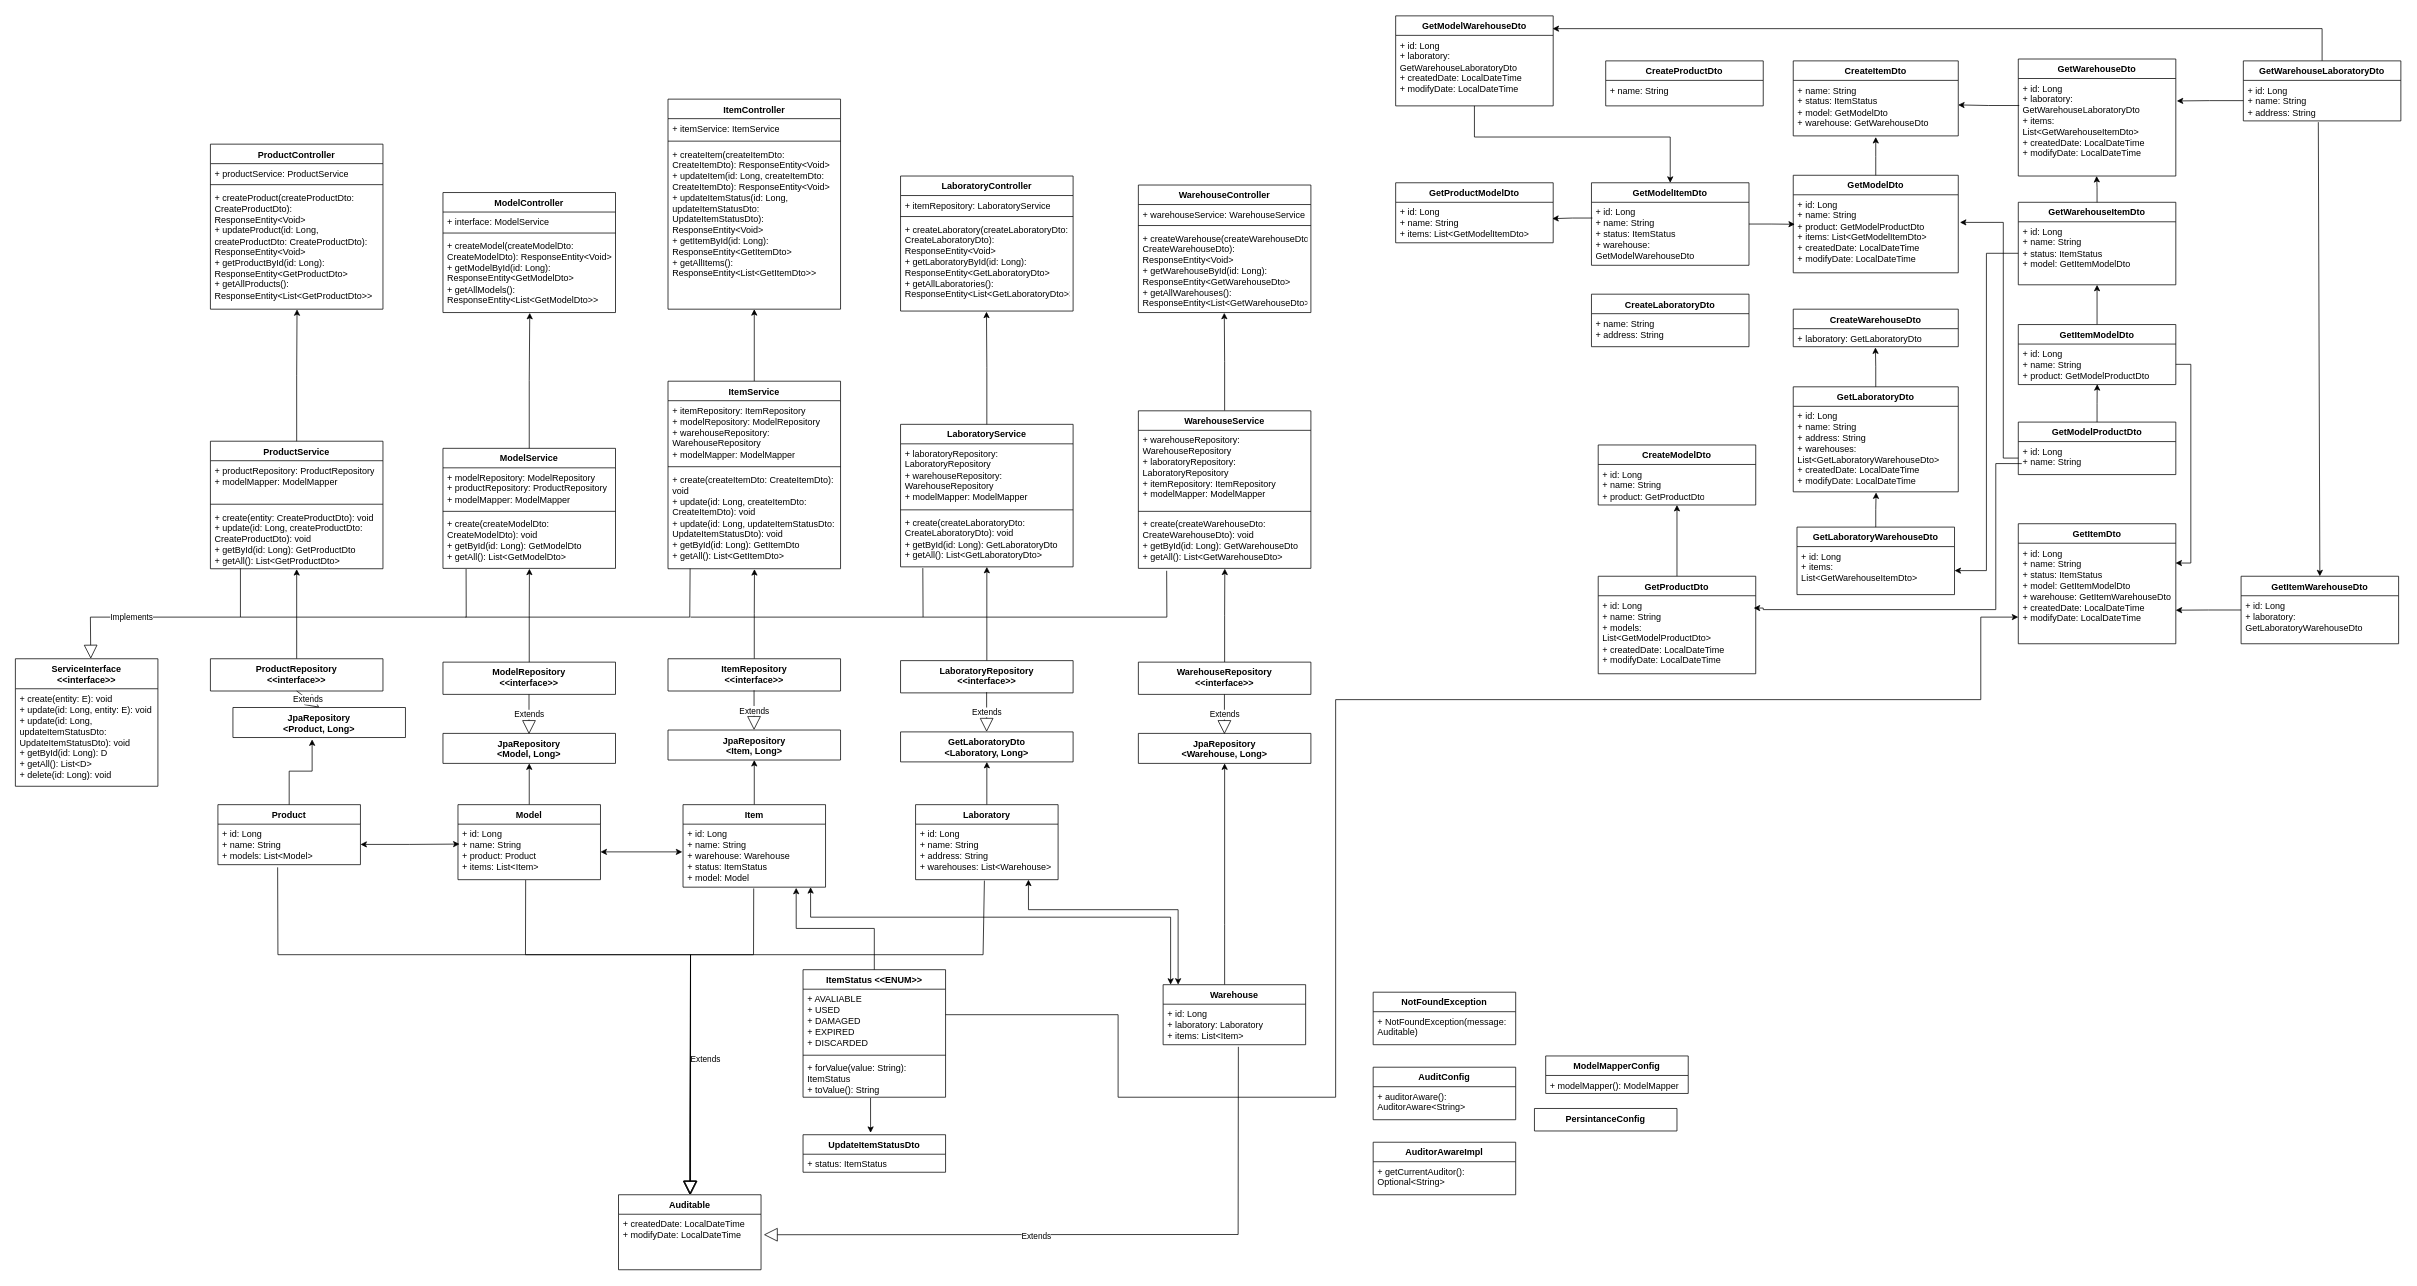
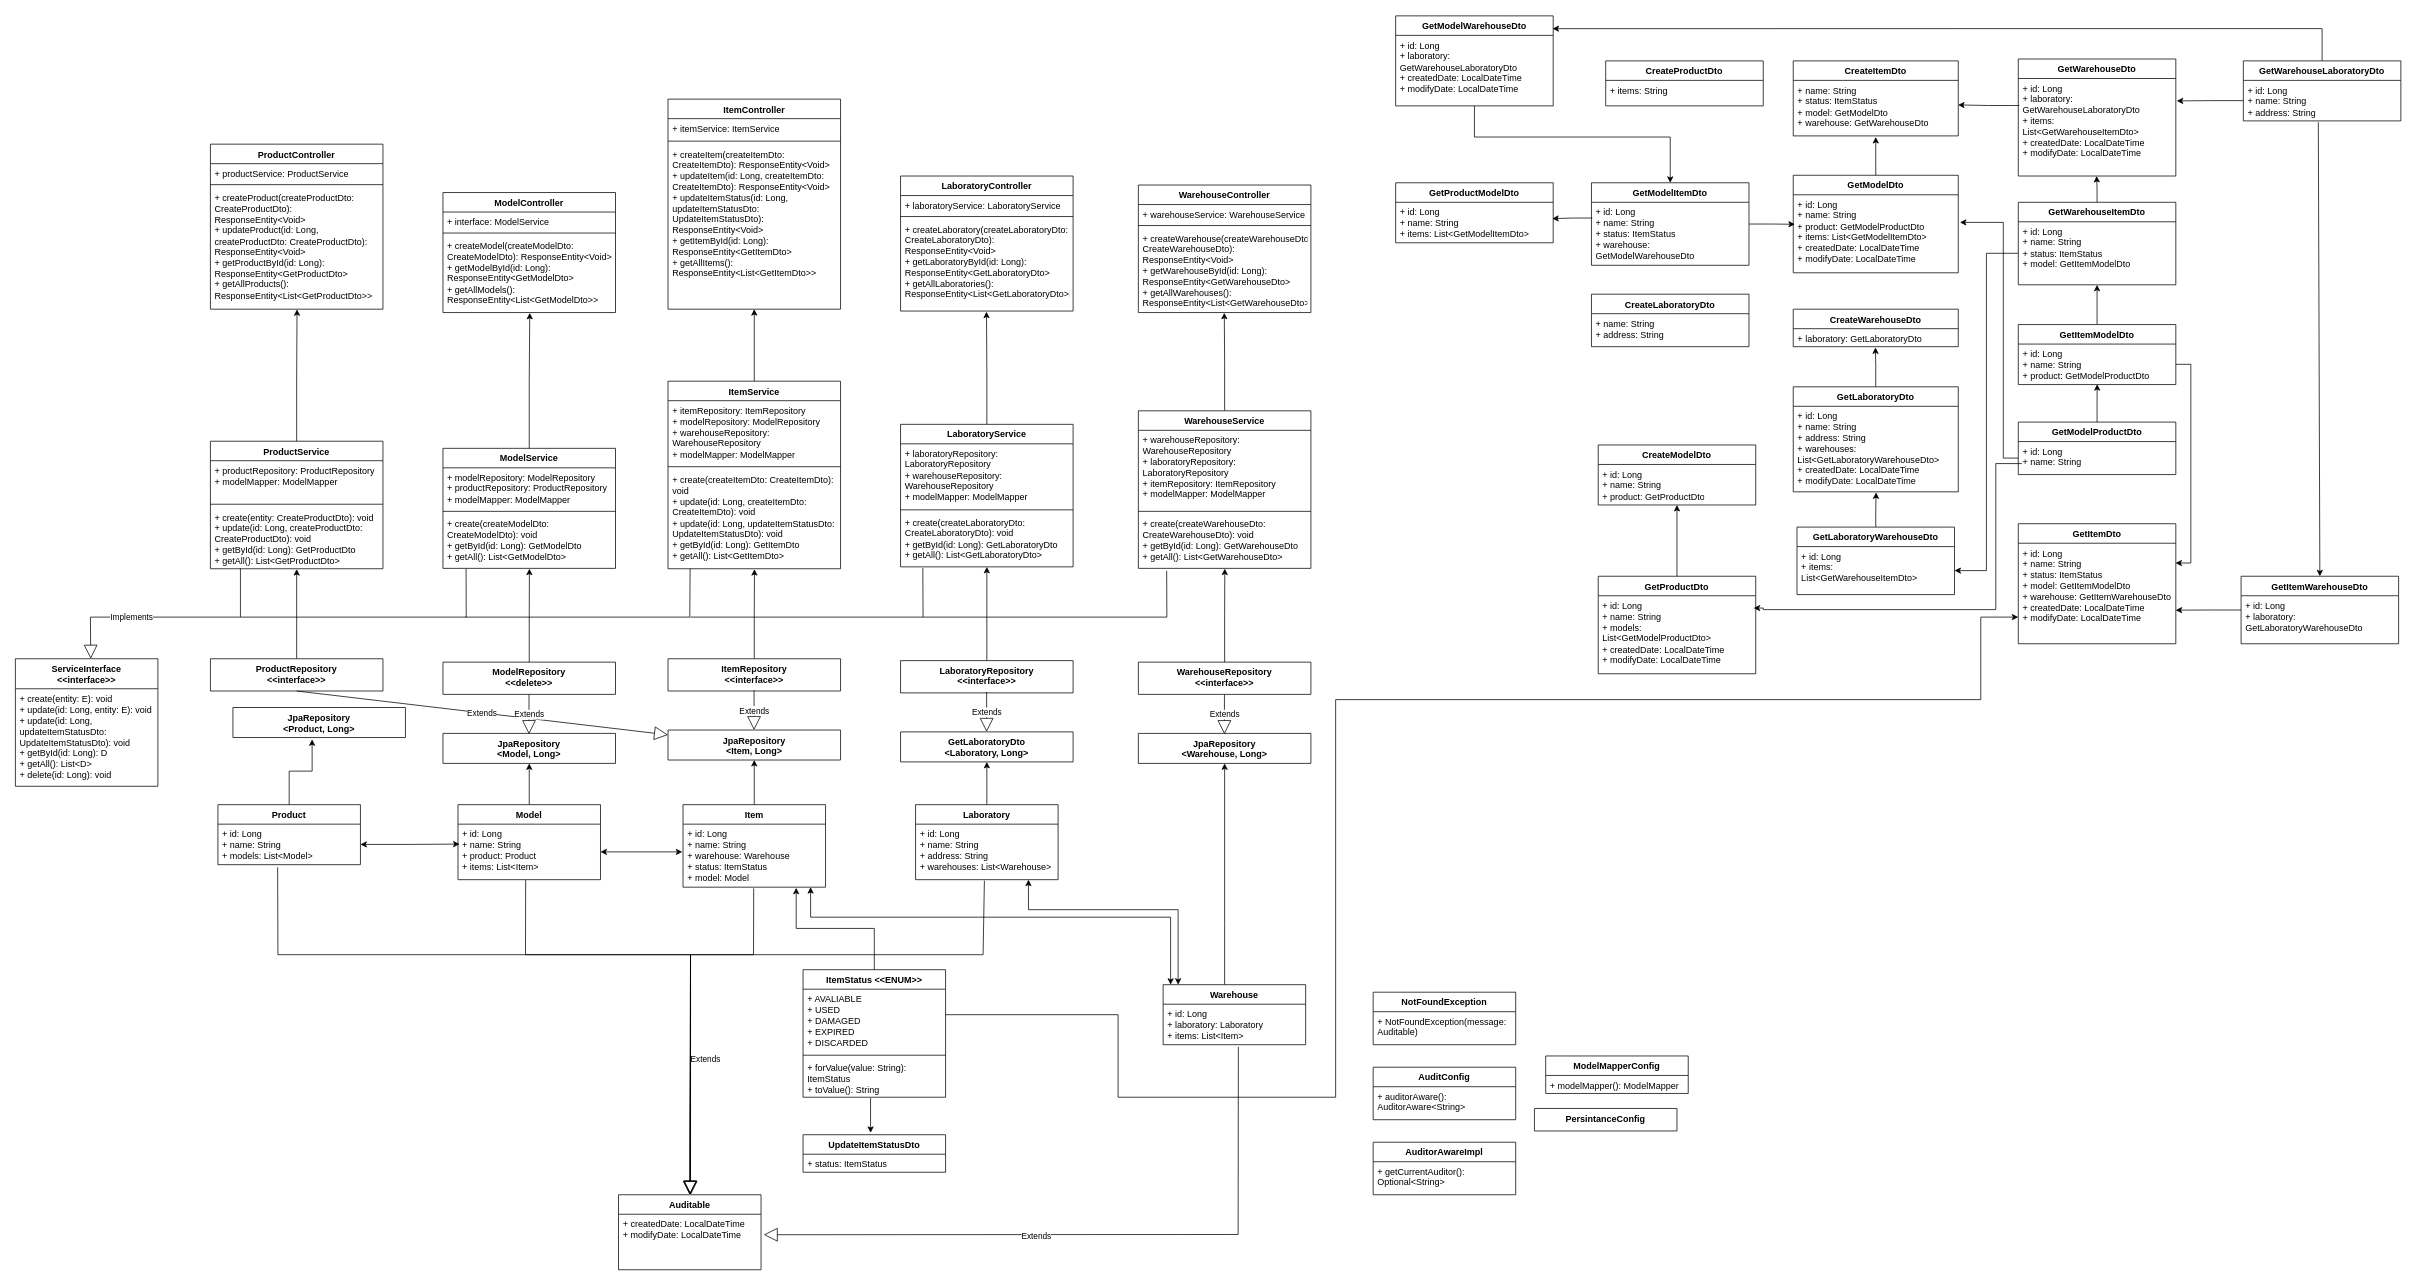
node "+ name: String": label "+ name: String" -> "+ items: String"
node "+ itemRepository: LaboratoryService": label "+ itemRepository: LaboratoryService" -> "+ laboratoryService: LaboratoryService"
node "ModelRepository <<interface>>": label "ModelRepository <<interface>>" -> "ModelRepository <<delete>>"
edge "ProductRepository <<interface>>" -> "JpaRepository <Product, Long>": now "ProductRepository <<interface>>" -> "JpaRepository <Item, Long>"
